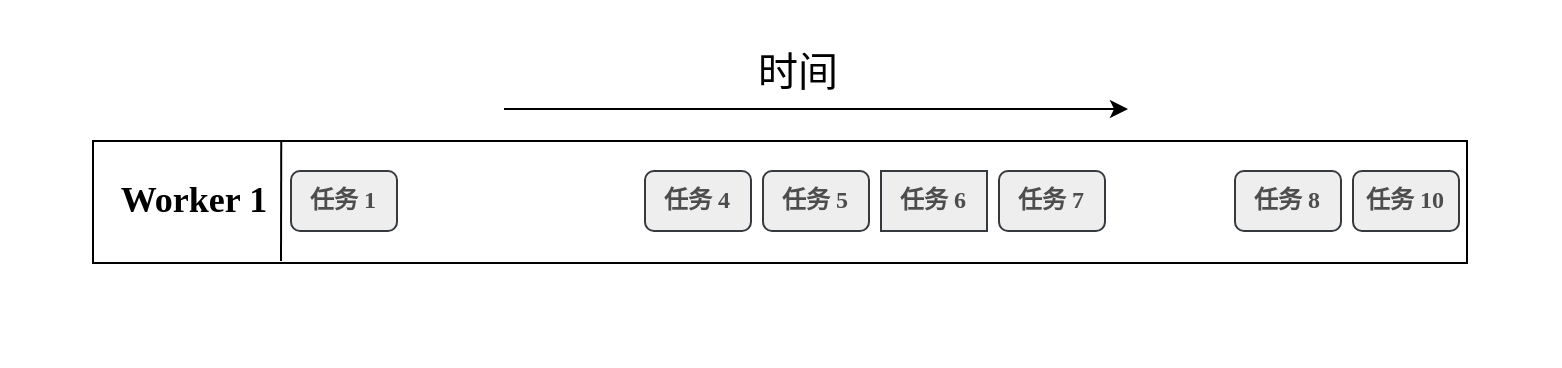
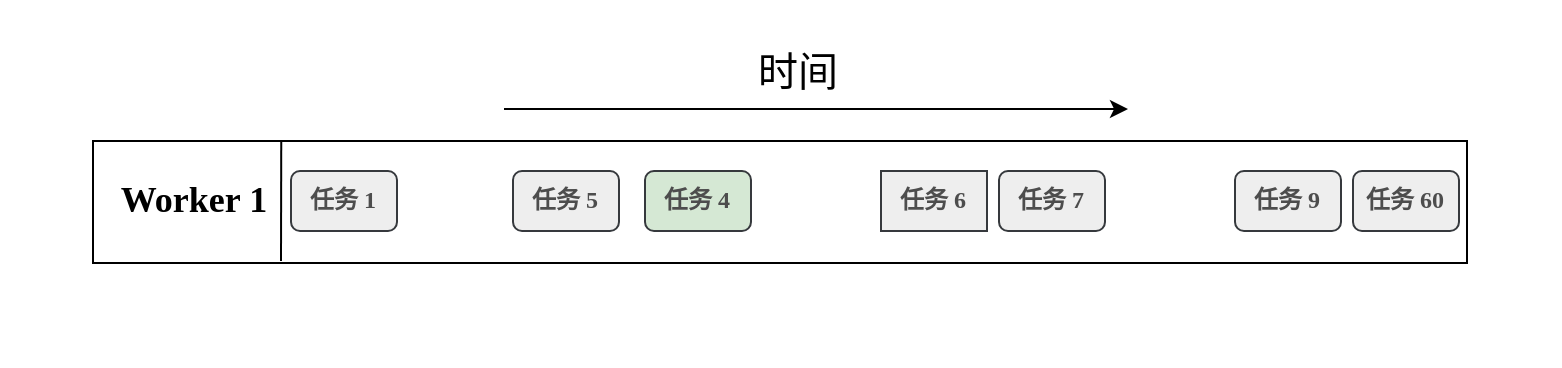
node "任务 4": fillcolor #eeeeee -> #d5e8d4
node "任务 5": moved (816, 201) -> (566, 201)
node "任务 8": label "任务 8" -> "任务 9"
node "任务 10": label "任务 10" -> "任务 60"
